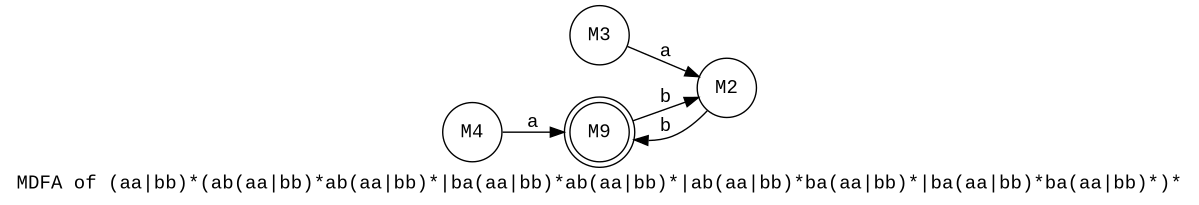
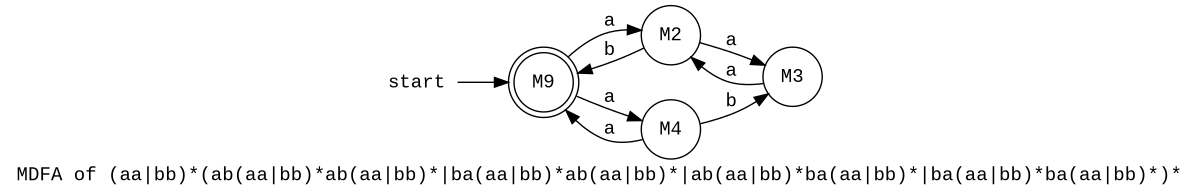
edge "M2" -> "M3": added, label "a"
node "start": added
edge "M9" -> "M2": label "b" -> "a"
edge "M9" -> "M4": added, label "a"
edge "M4" -> "M3": added, label "b"
